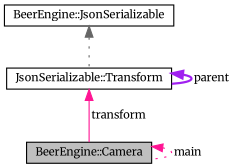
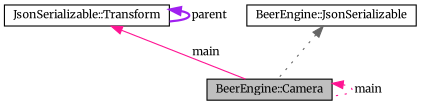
edge "JsonSerializable::Transform" -> "BeerEngine::JsonSerializable": now "BeerEngine::Camera" -> "BeerEngine::JsonSerializable"
edge "BeerEngine::Camera" -> "JsonSerializable::Transform": label " transform" -> " main"
